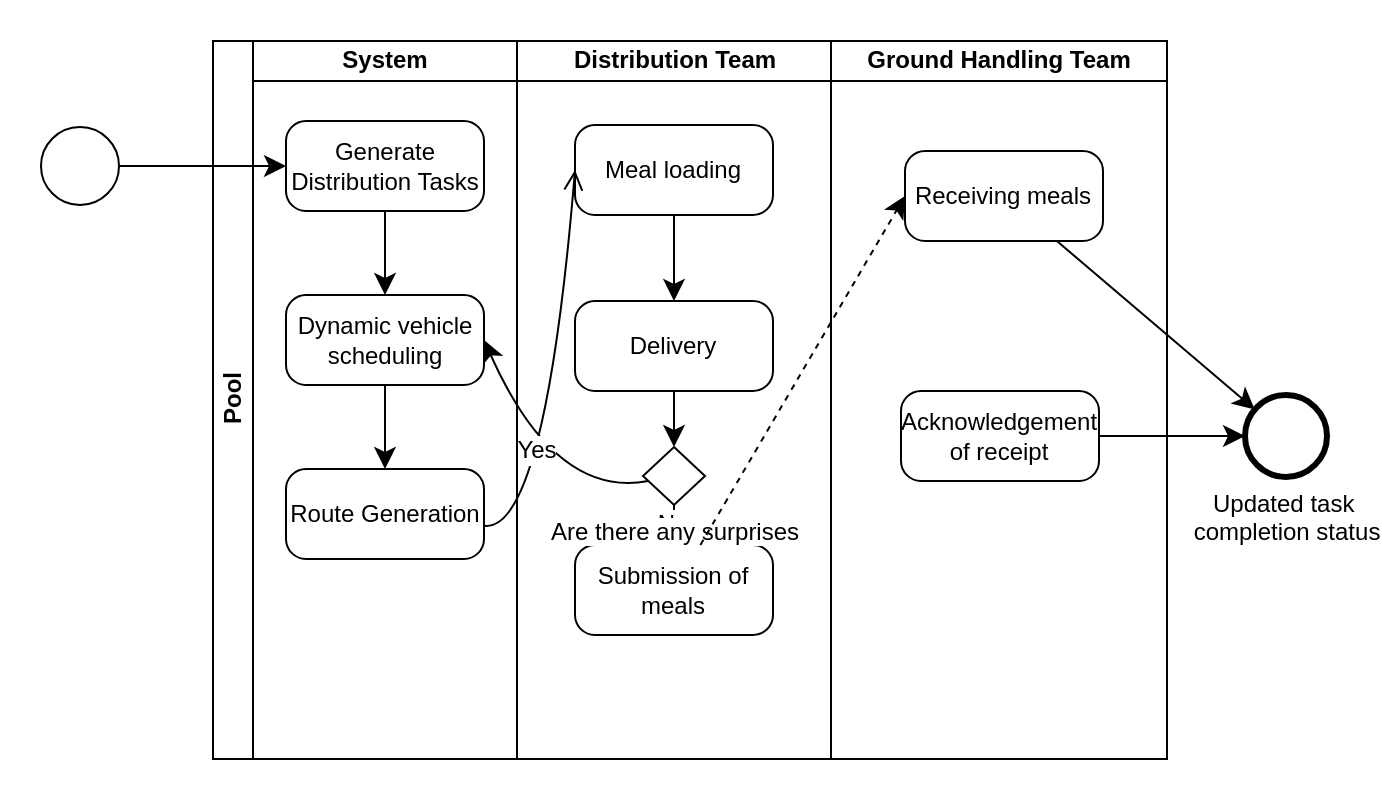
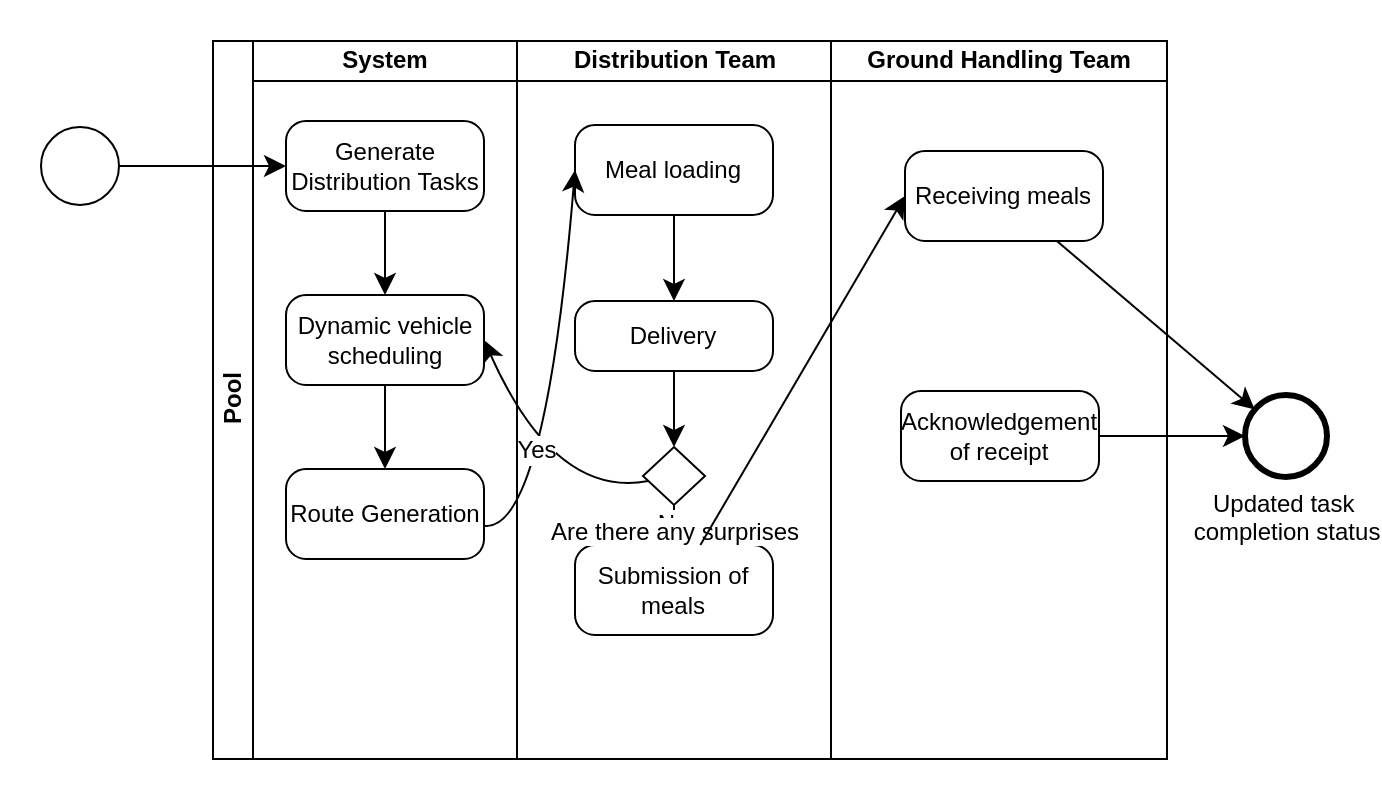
edge "Route Generation" -> "Meal loading": arrowhead open -> classic
node "Delivery": size 198x90 -> 198x70
edge "Submission of meals" -> "Receiving meals": style dashed -> solid
